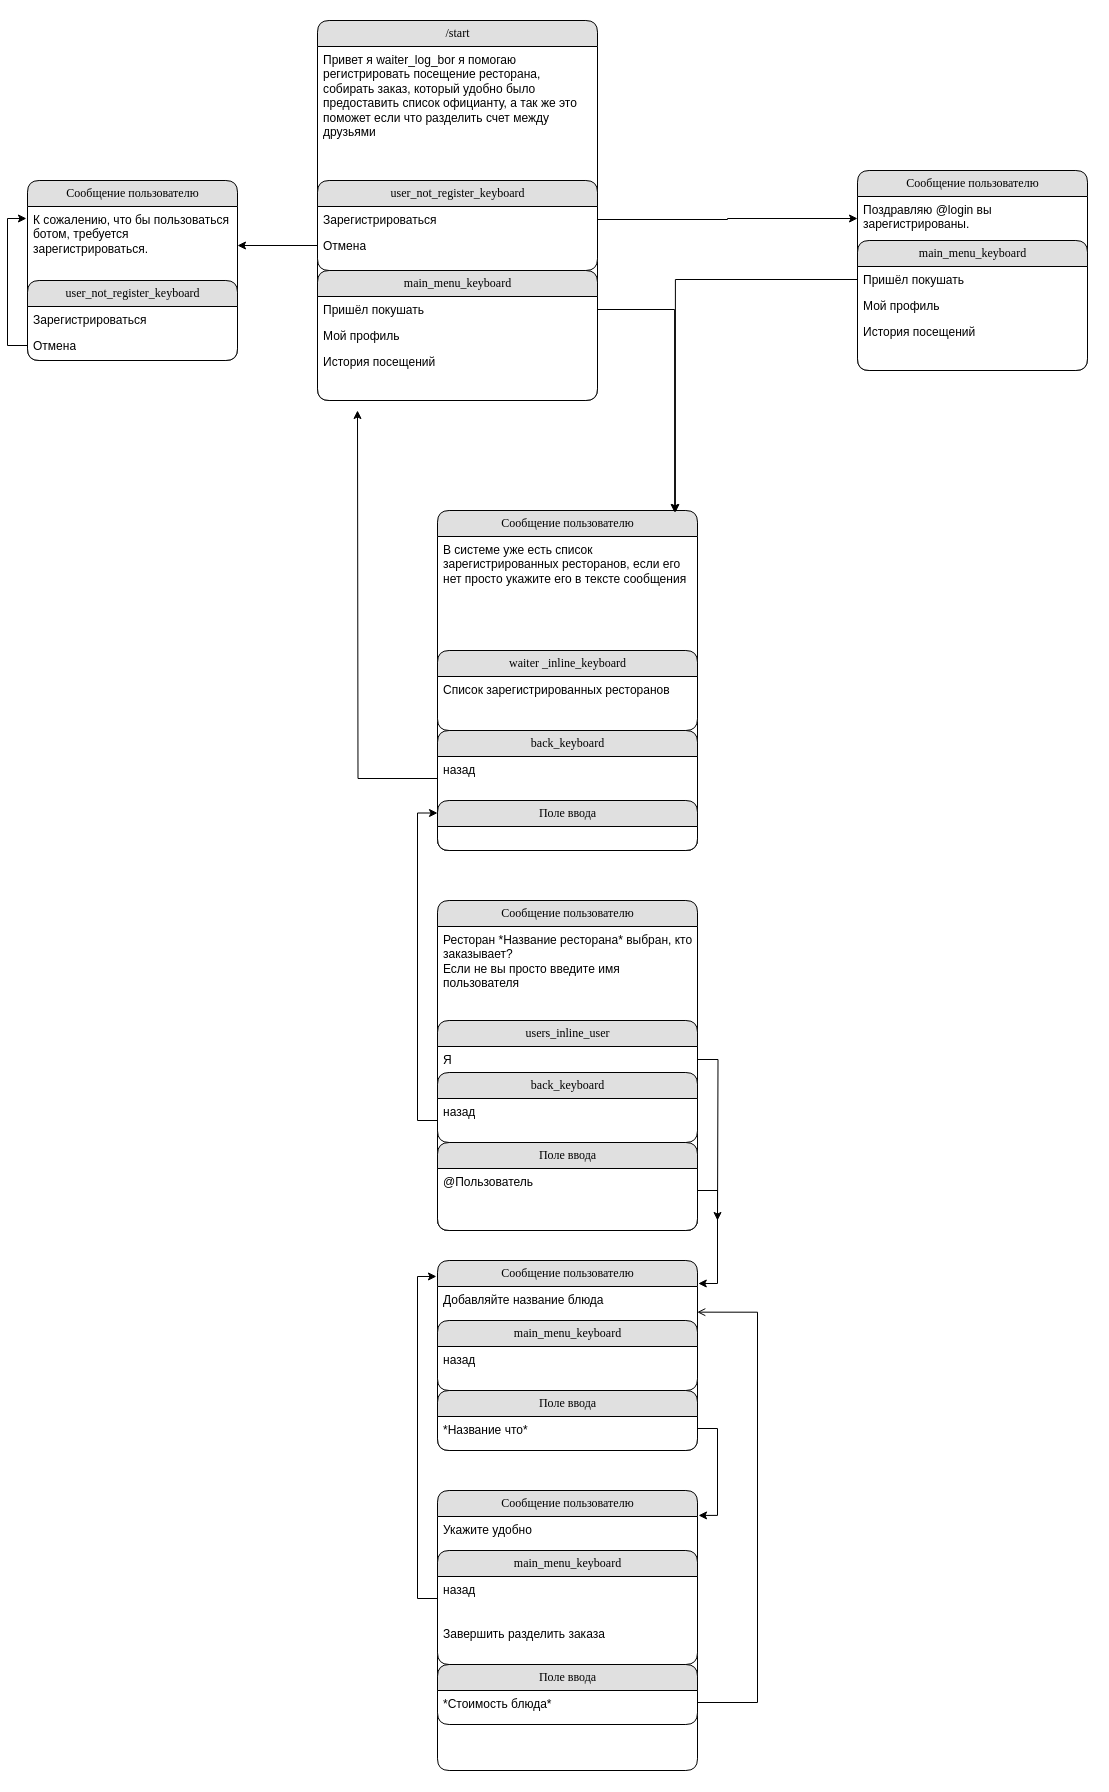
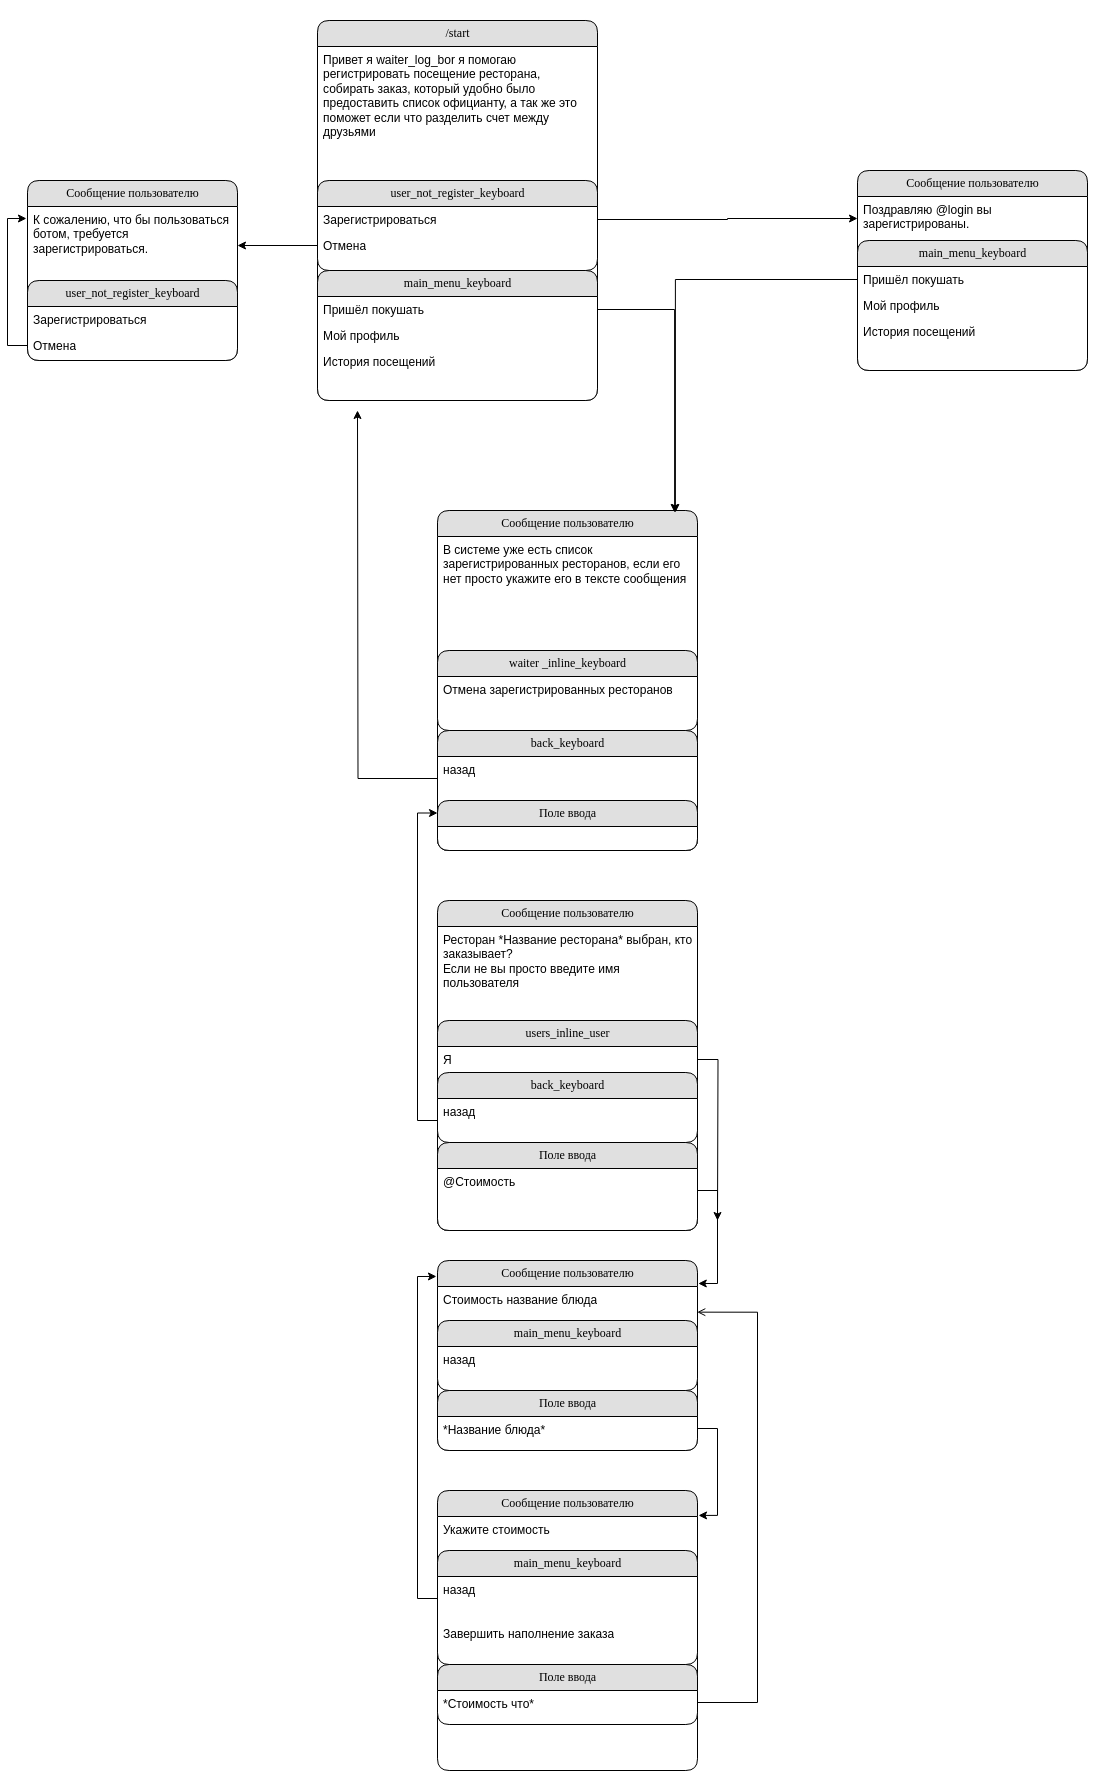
node "Список зарегистрированных ресторанов": label "Список зарегистрированных ресторанов" -> "Отмена зарегистрированных ресторанов"
node "@Пользователь": label "@Пользователь" -> "@Стоимость"
node "Добавляйте название блюда": label "Добавляйте название блюда" -> "Стоимость название блюда"
node "*Название что*": label "*Название что*" -> "*Название блюда*"
node "Укажите удобно": label "Укажите удобно" -> "Укажите стоимость"
node "Завершить разделить заказа": label "Завершить разделить заказа" -> "Завершить наполнение заказа"
node "*Стоимость блюда*": label "*Стоимость блюда*" -> "*Стоимость что*"
